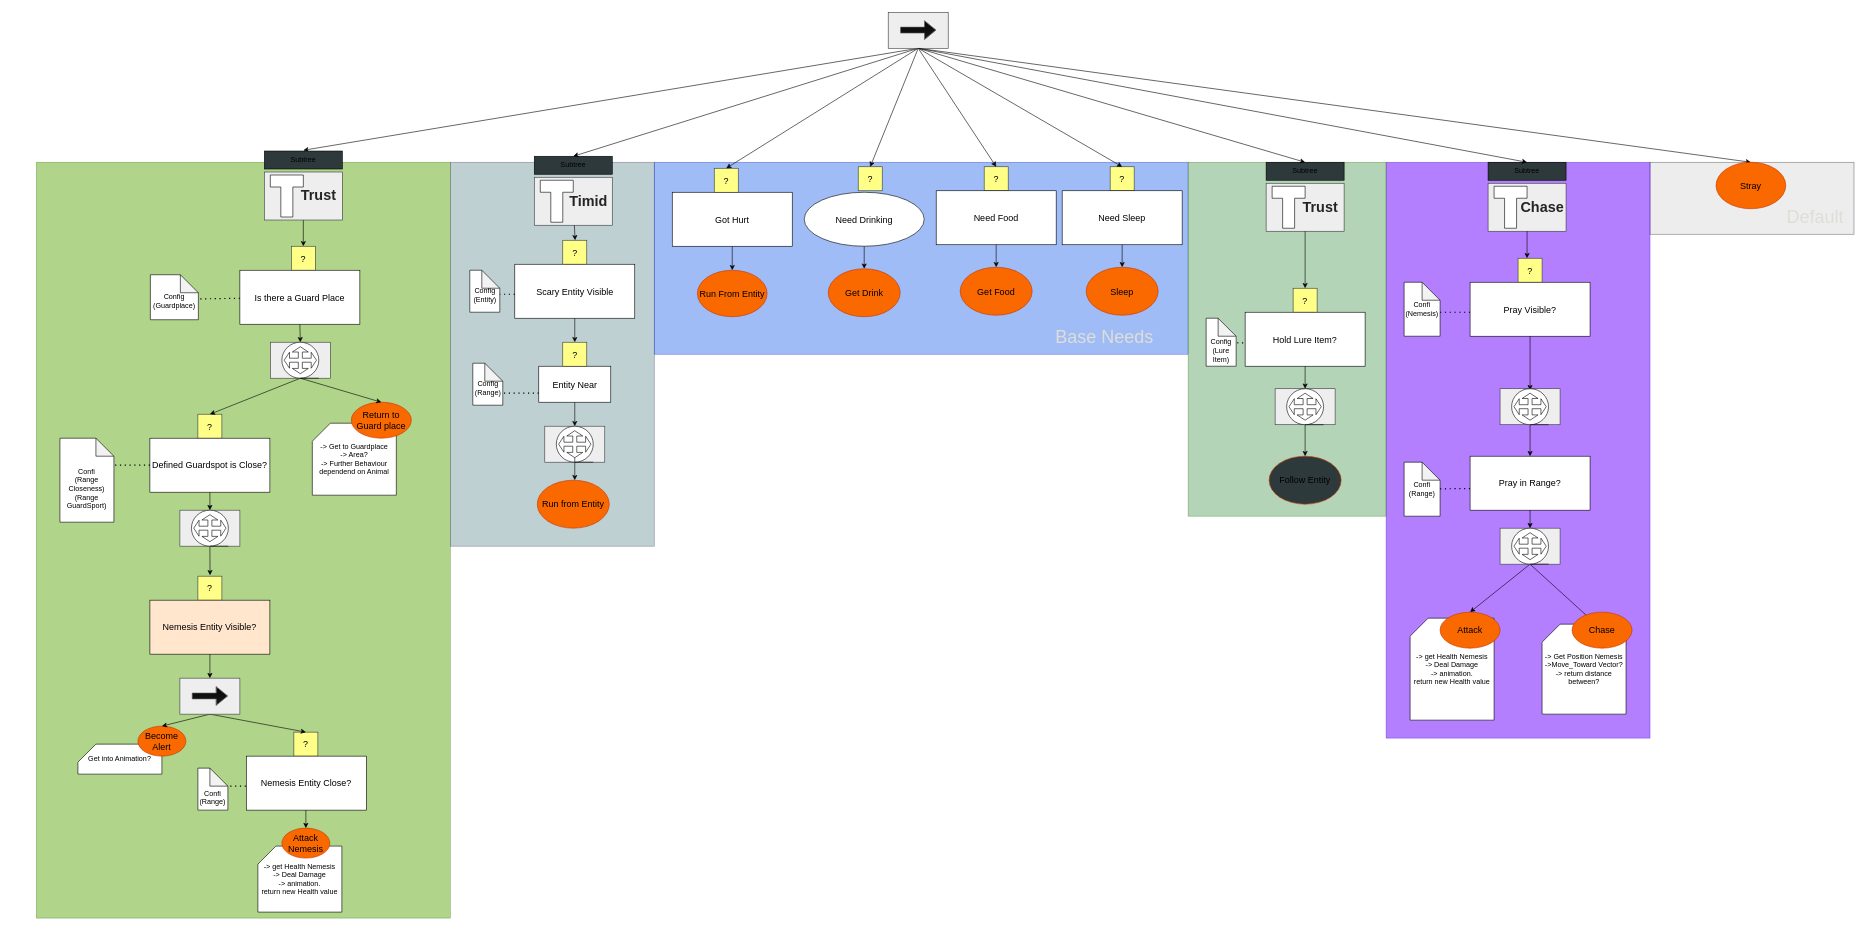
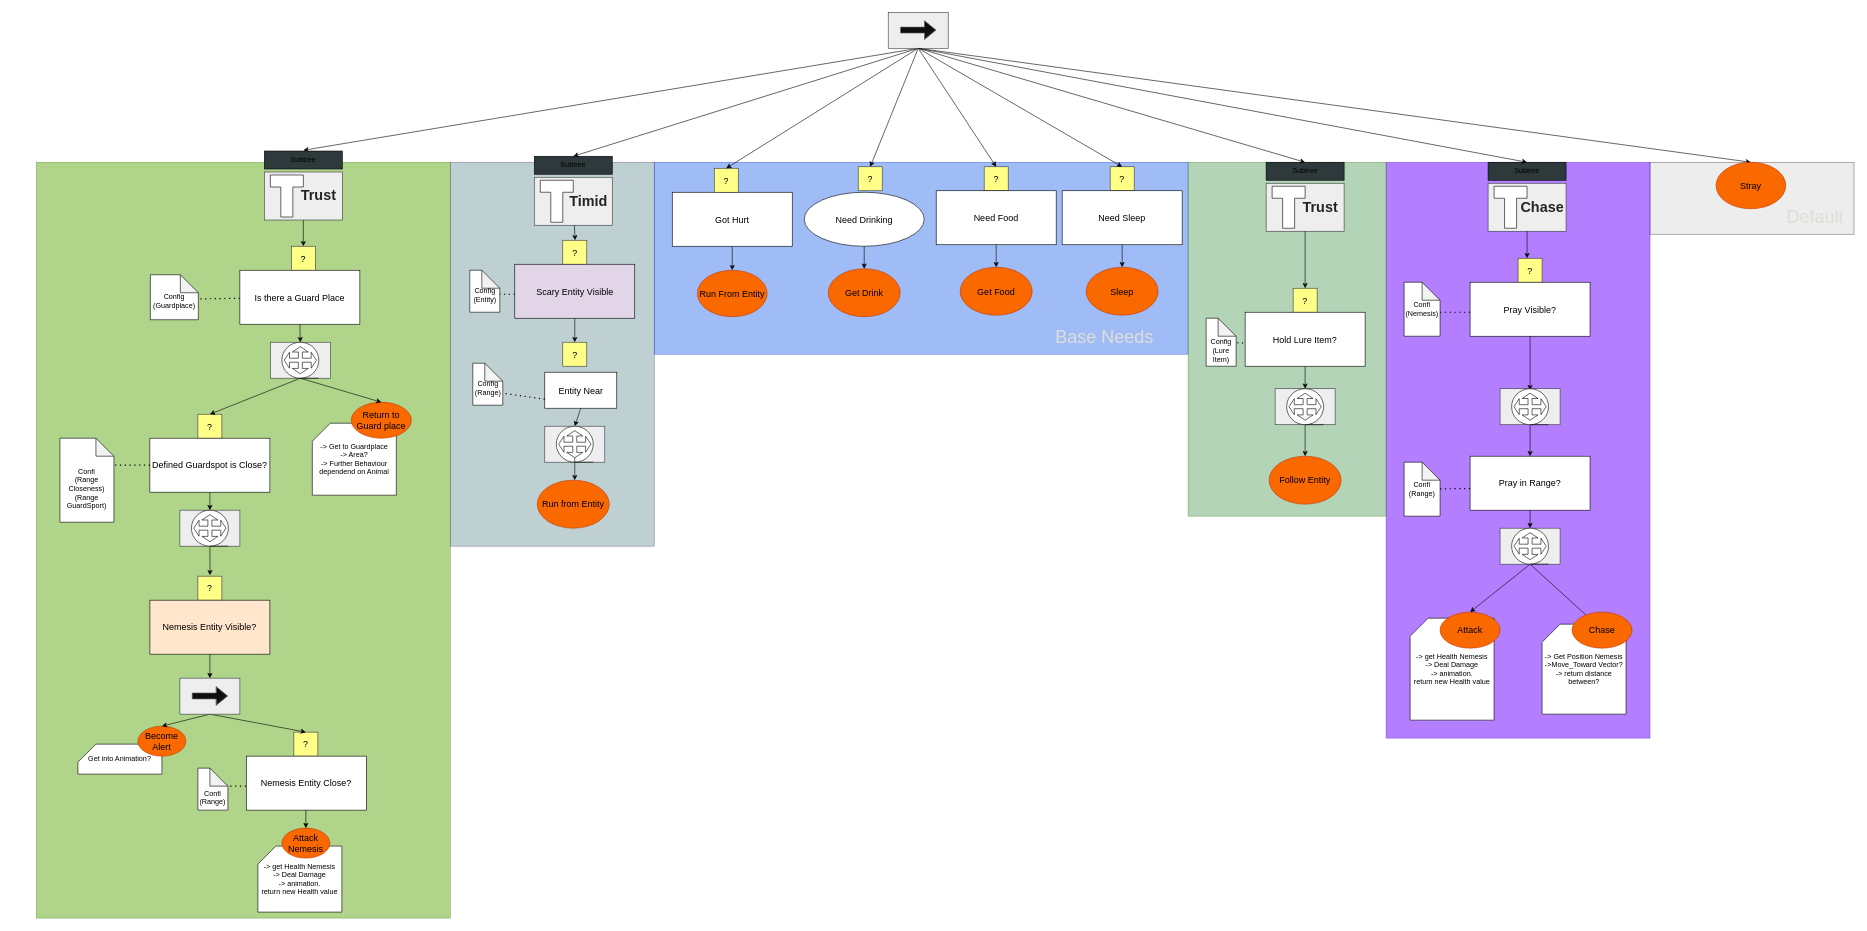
node "Scary Entity Visible": fillcolor #ffffff -> #e1d5e7
node "Entity Near": moved (575, 384) -> (581, 390)
node "Follow Entity": fillcolor #2d393b -> #fa6800
